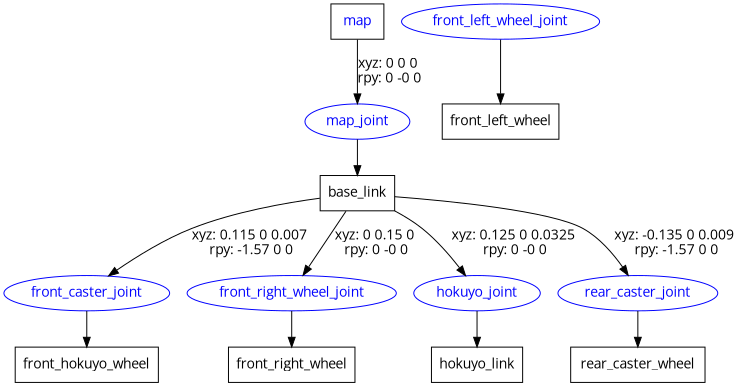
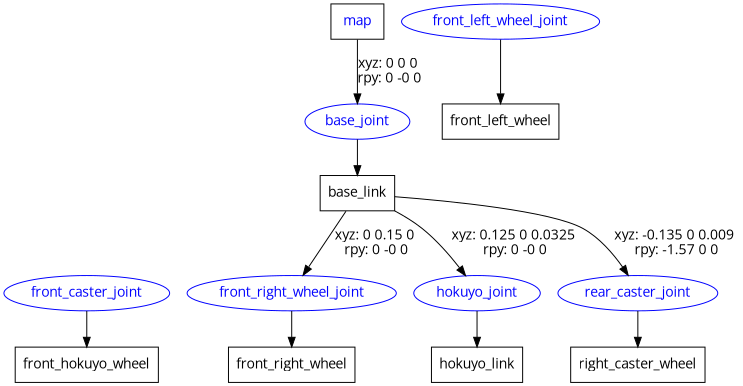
node "map_joint": label "map_joint" -> "base_joint"
edge "base_link" -> "front_caster_joint": removed, label "xyz: 0.115 0 0.007 rpy: -1.57 0 0"
node "rear_caster_wheel": label "rear_caster_wheel" -> "right_caster_wheel"
